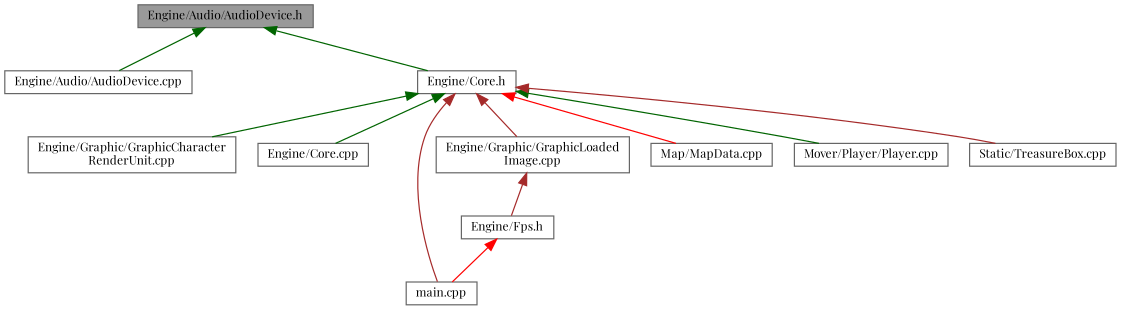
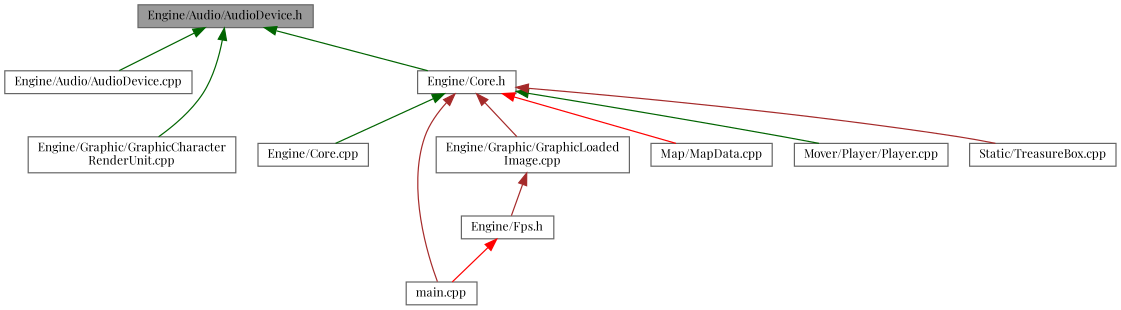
edge "Engine/Graphic/GraphicCharacter RenderUnit.cpp" -> "Engine/Core.h": now "Engine/Graphic/GraphicCharacter RenderUnit.cpp" -> "Engine/Audio/AudioDevice.h"
